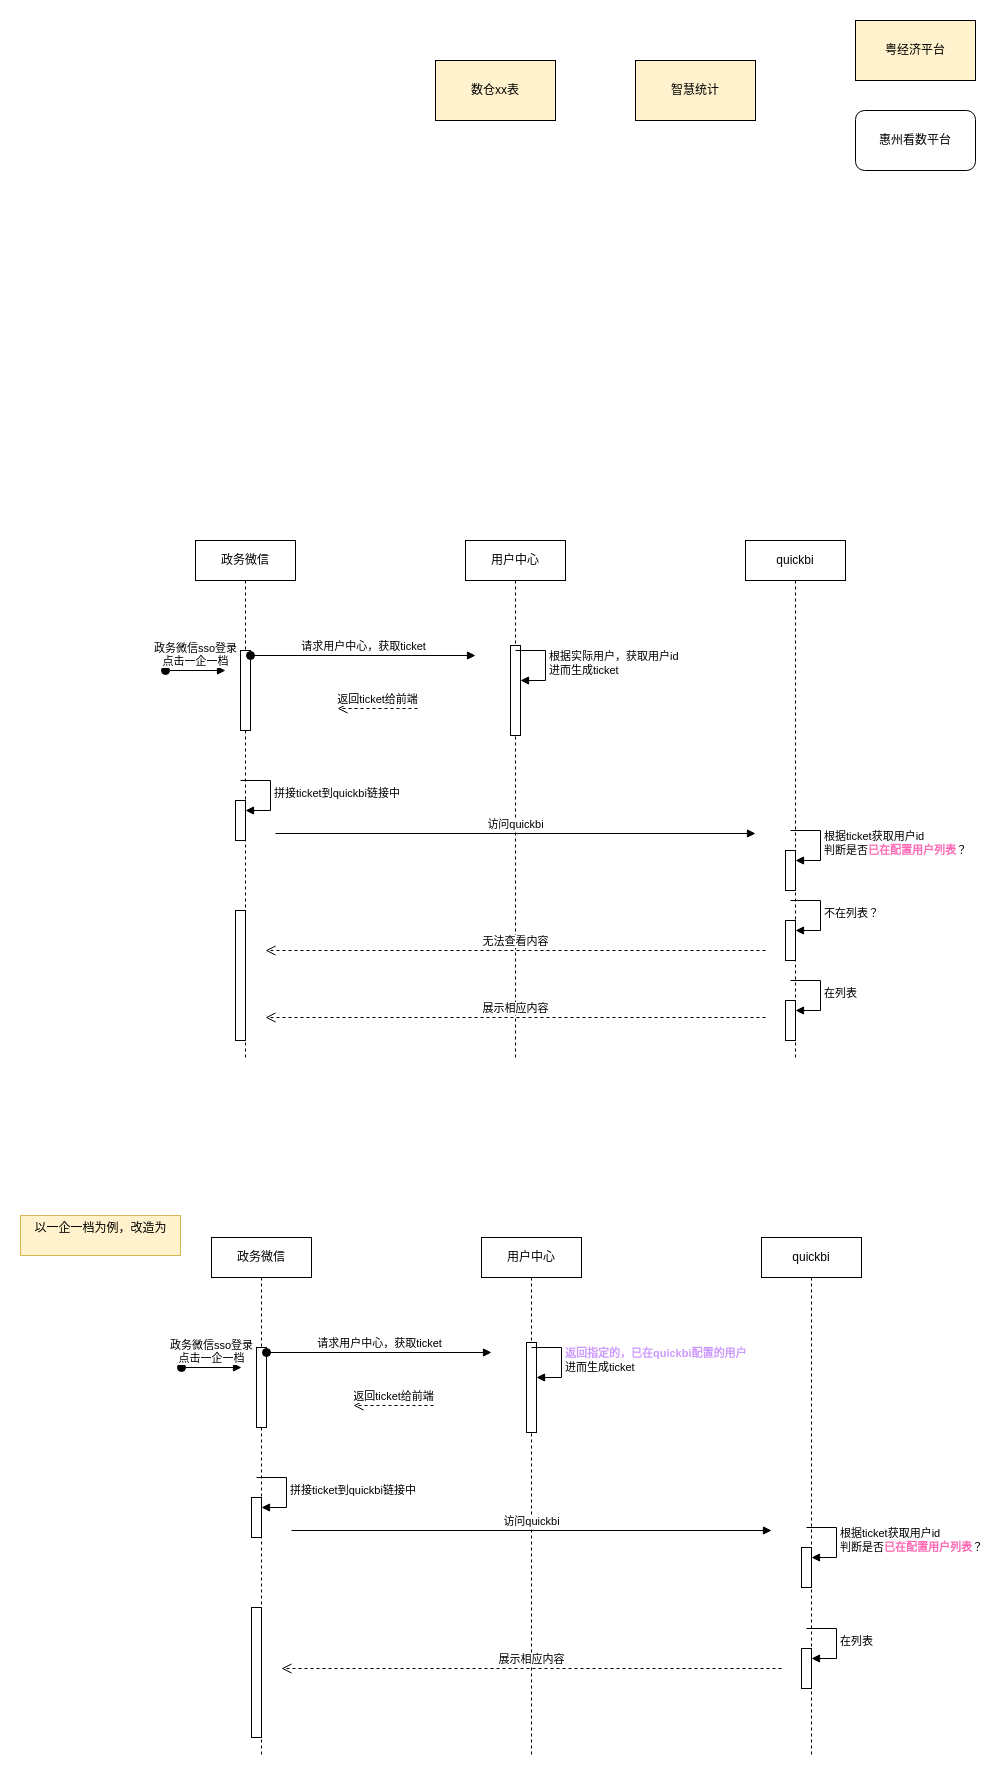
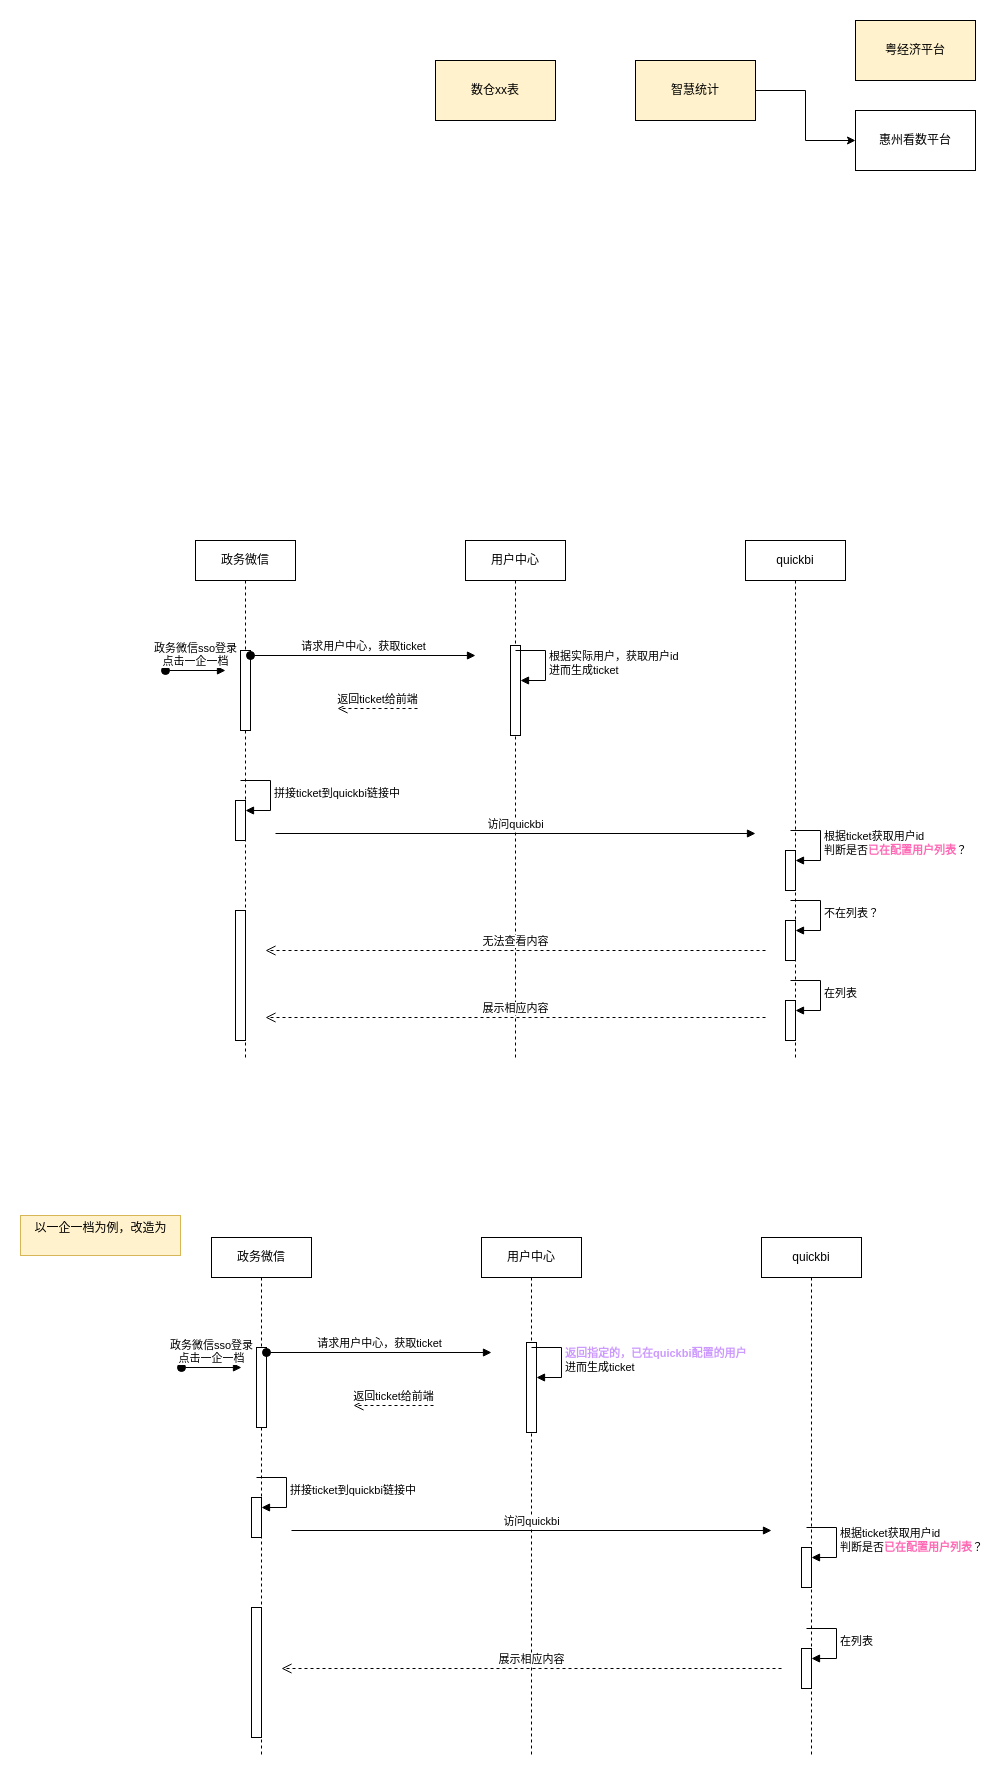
edge "智慧统计" -> "惠州看数平台": added
node "惠州看数平台": shape rounded rectangle -> rectangle
